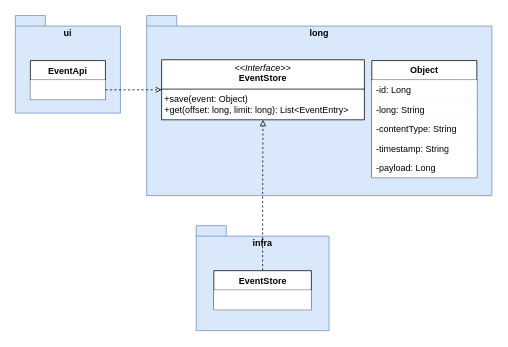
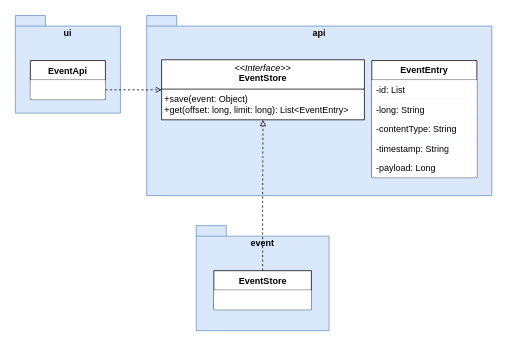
node "long": label "long" -> "api"
node "Object": label "Object" -> "EventEntry"
node "-id: Long": label "-id: Long" -> "-id: List"
node "infra": label "infra" -> "event"
